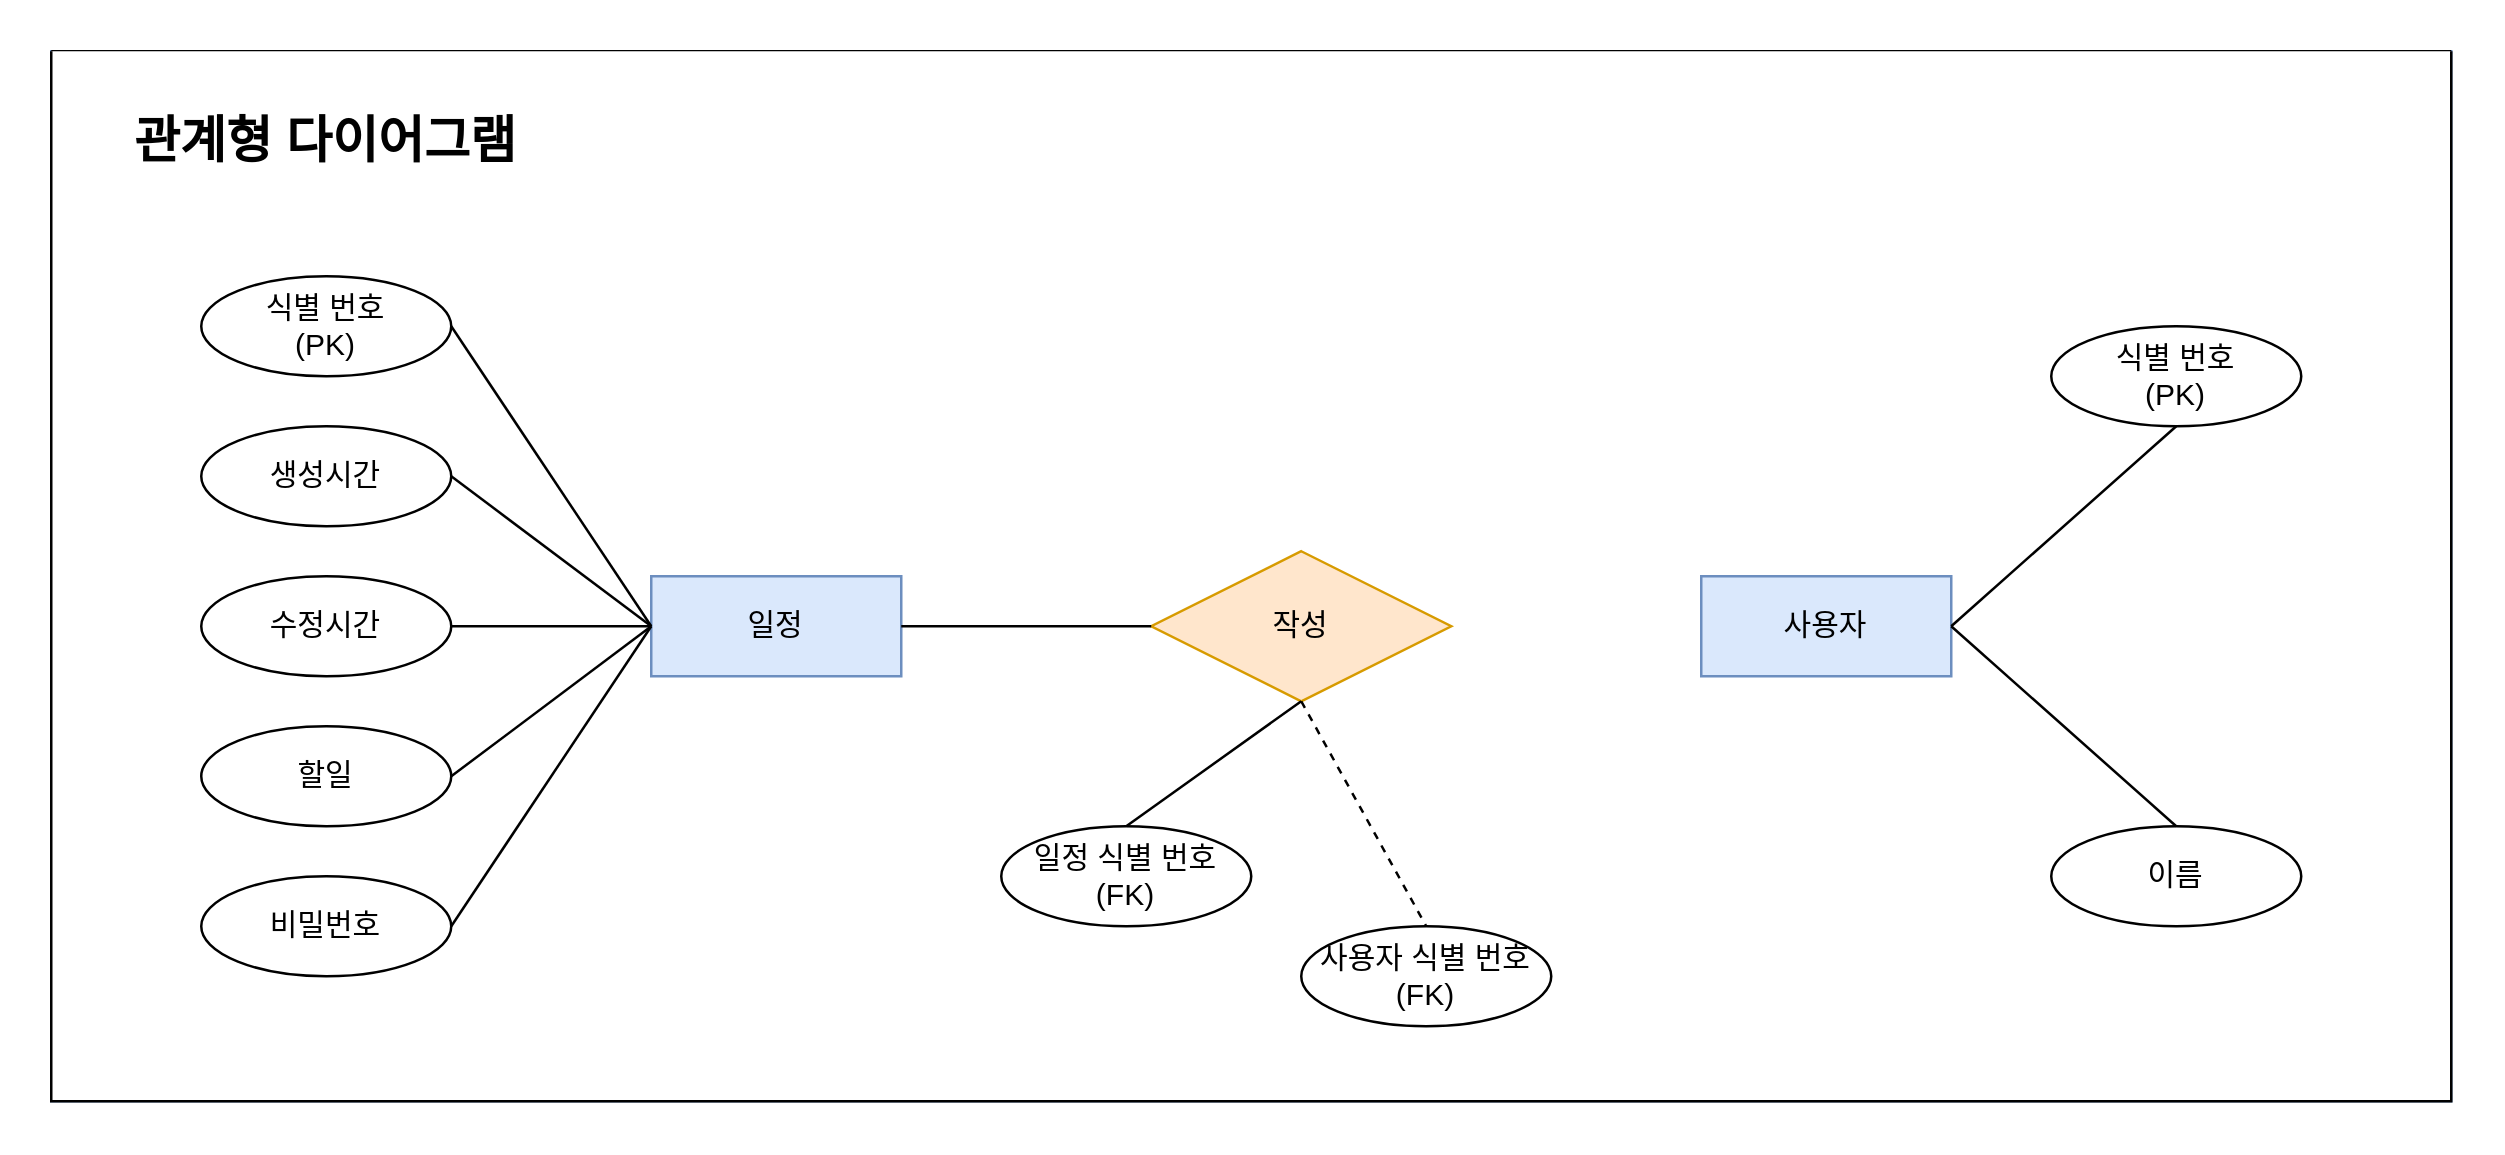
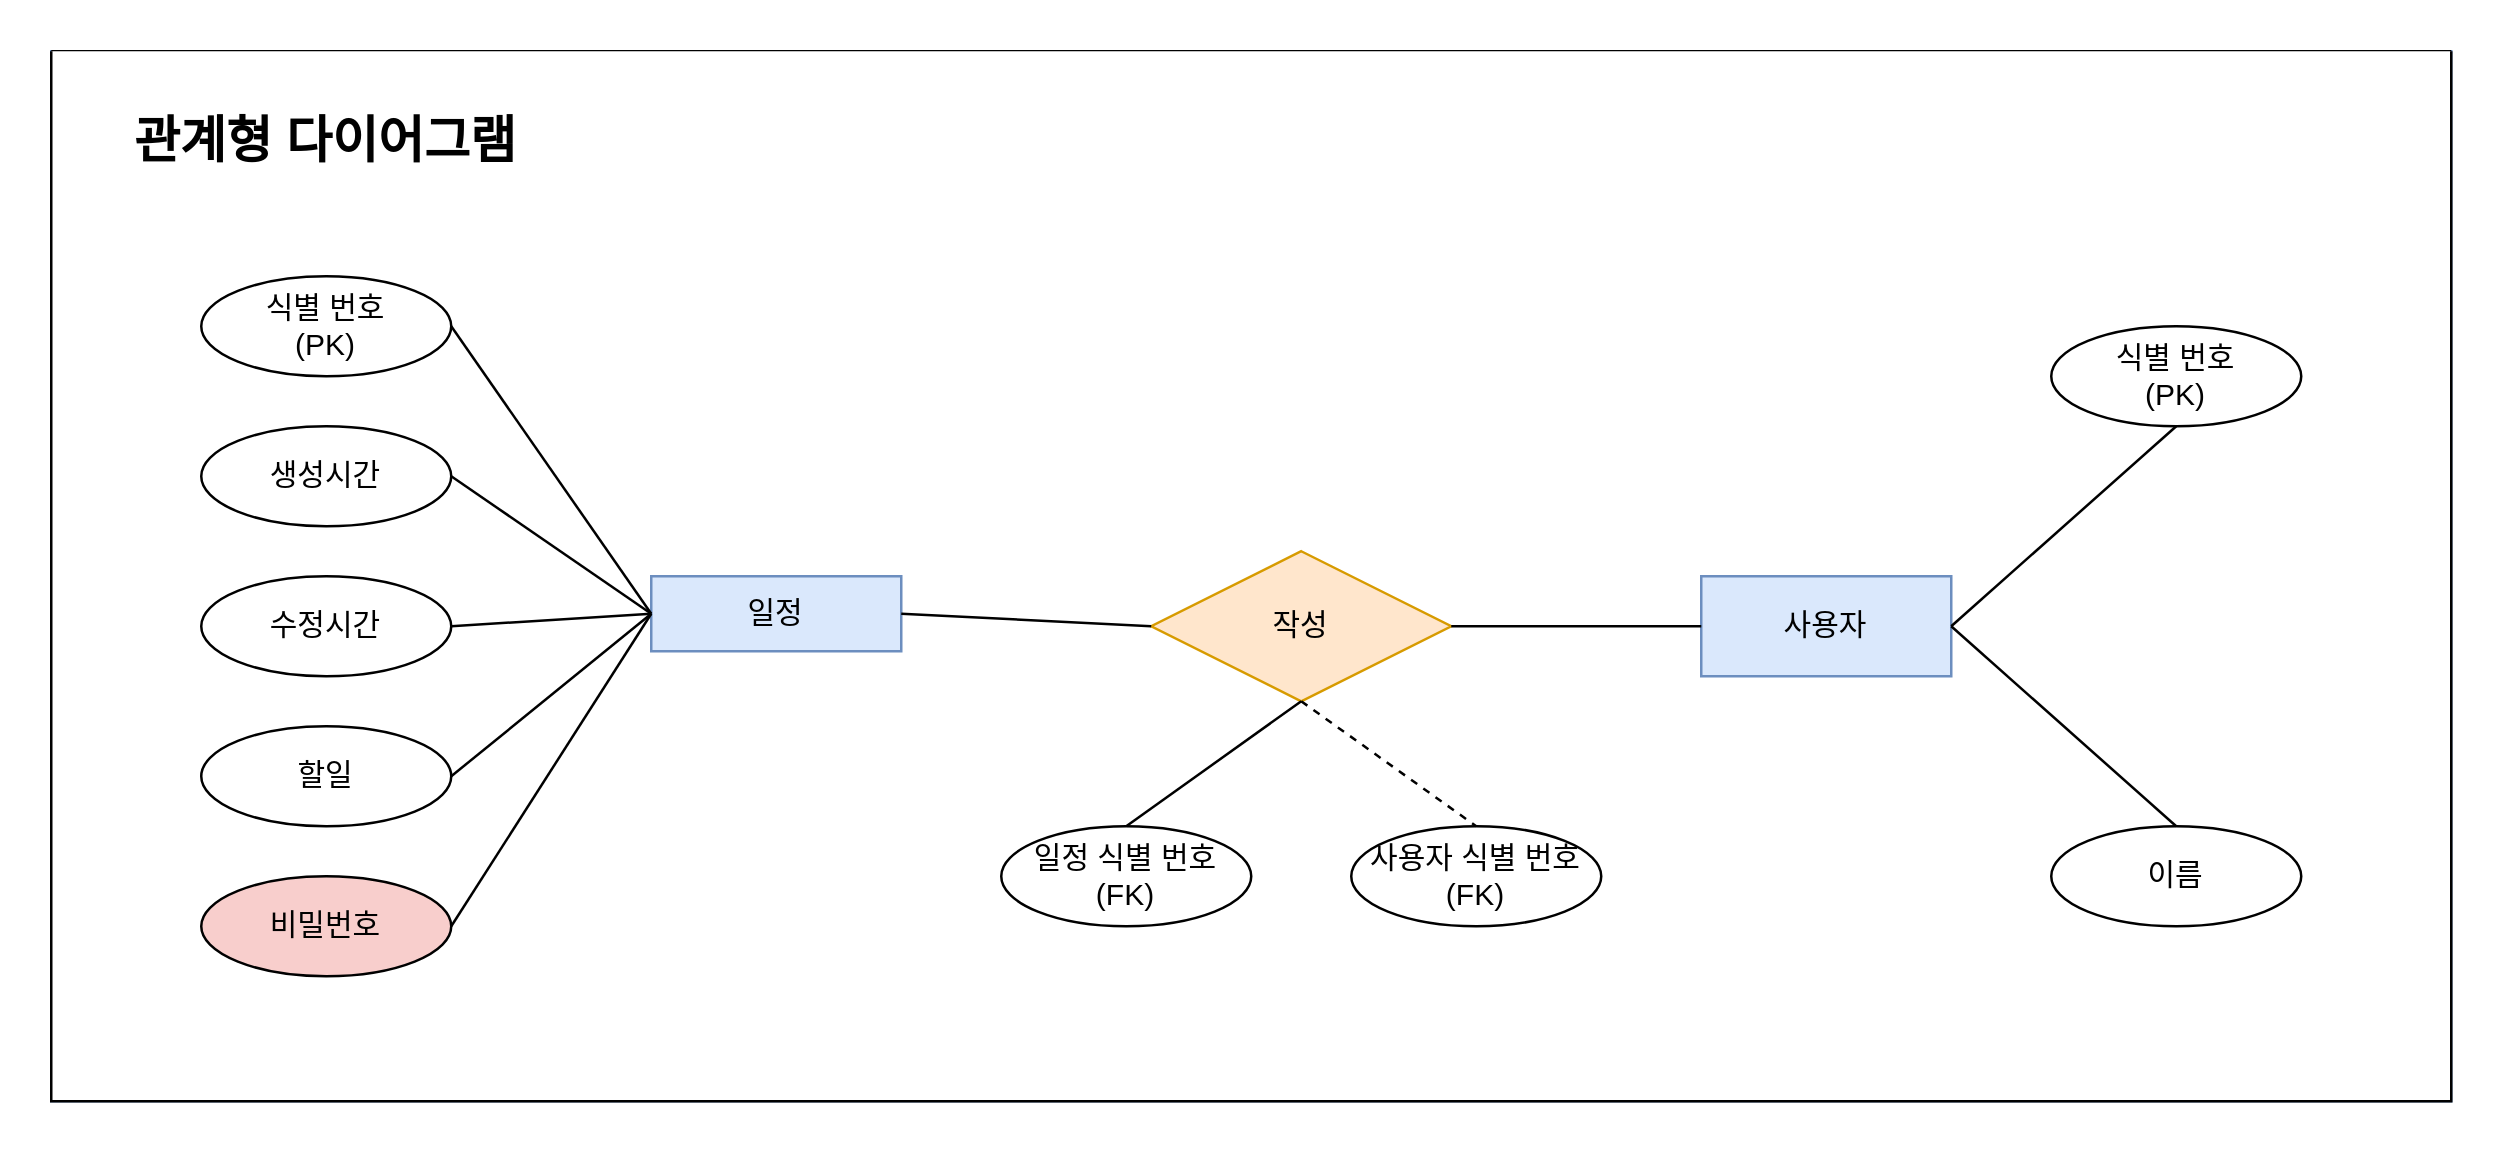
node "일정": size 250x100 -> 250x75
edge "작성" -- "사용자": added
node "비밀번호": fillcolor #ffffff -> #f8cecc
node "사용자 식별 번호 (FK)": moved (1426, 976) -> (1476, 876)
